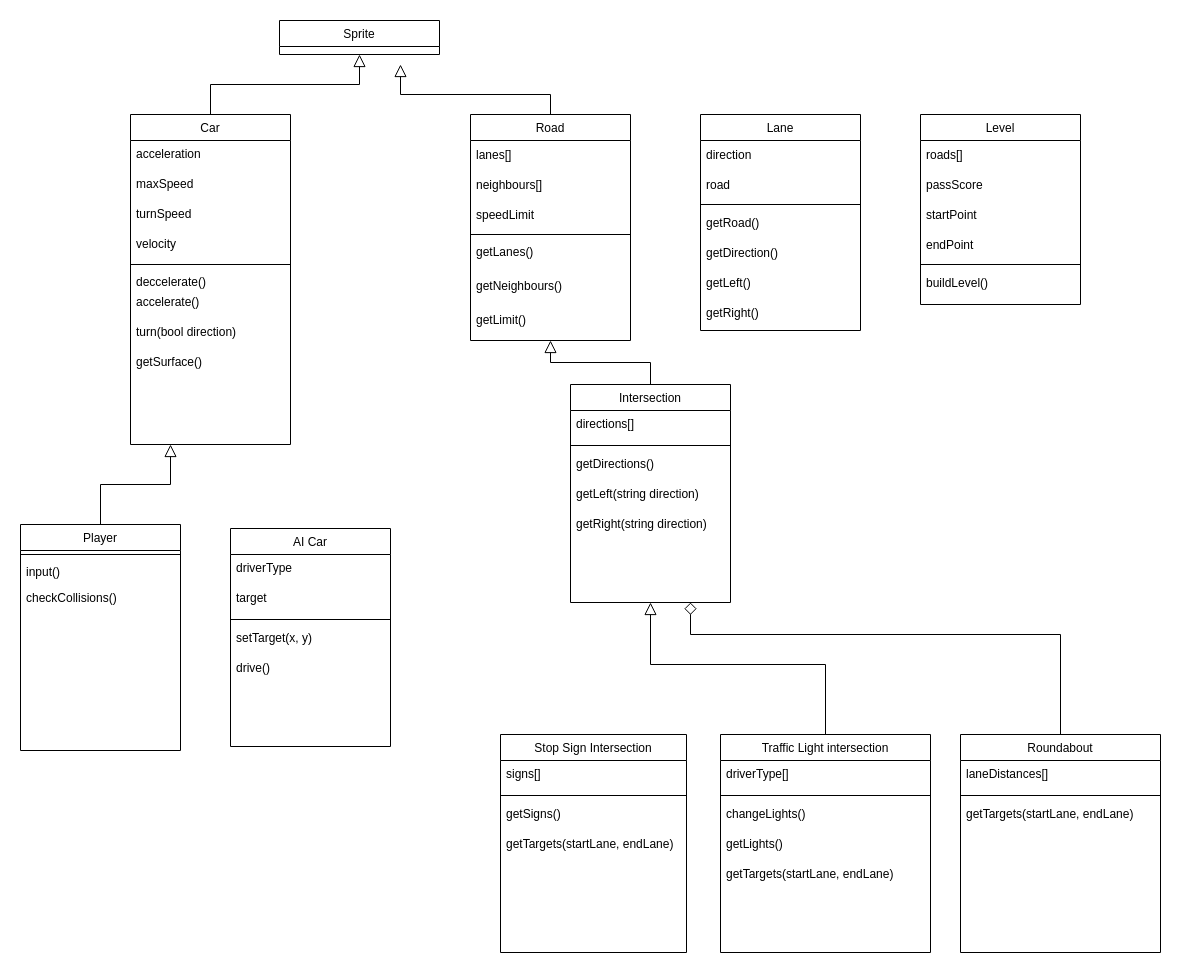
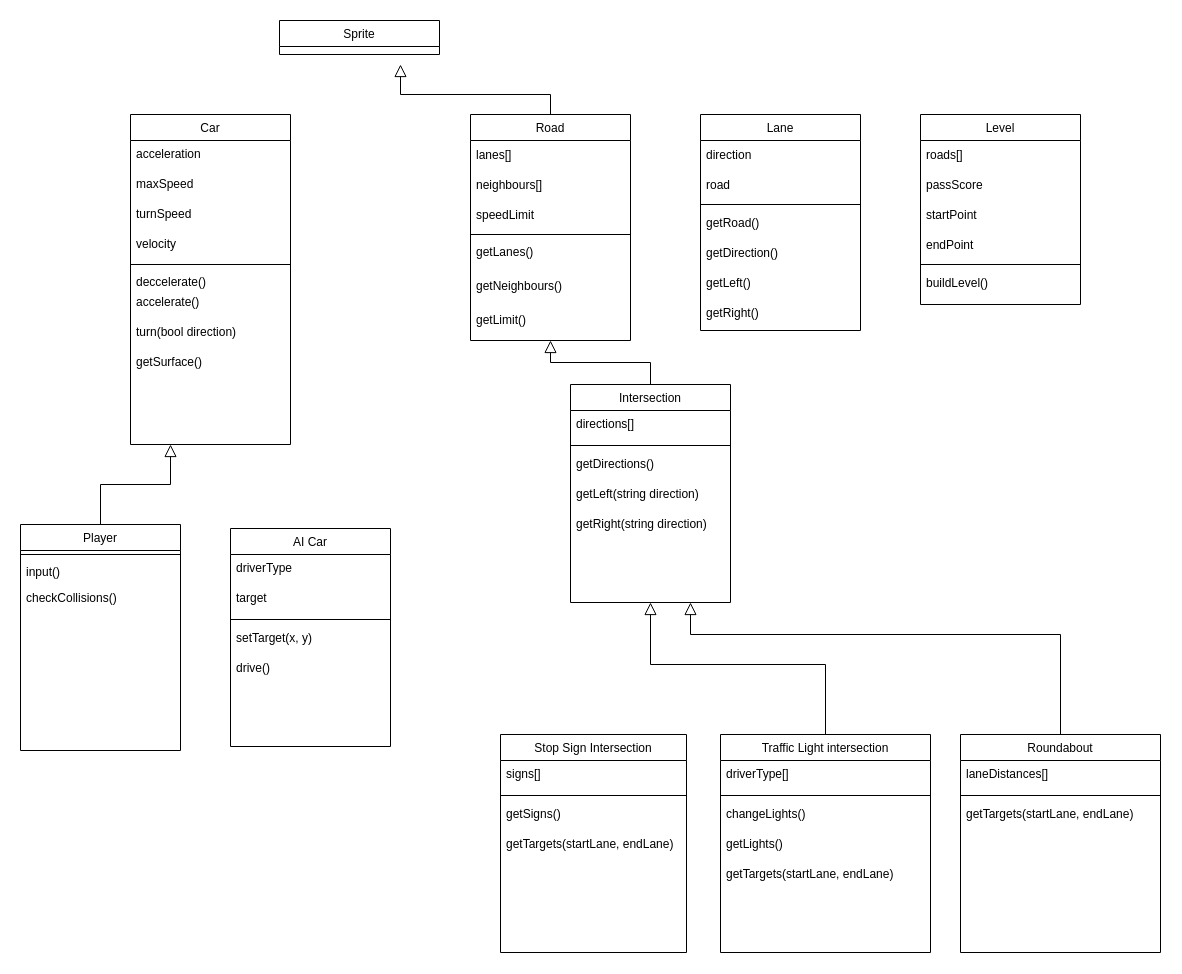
edge "Car" -> "Sprite": removed
edge "Roundabout" -> "Intersection": arrowhead diamond -> block
